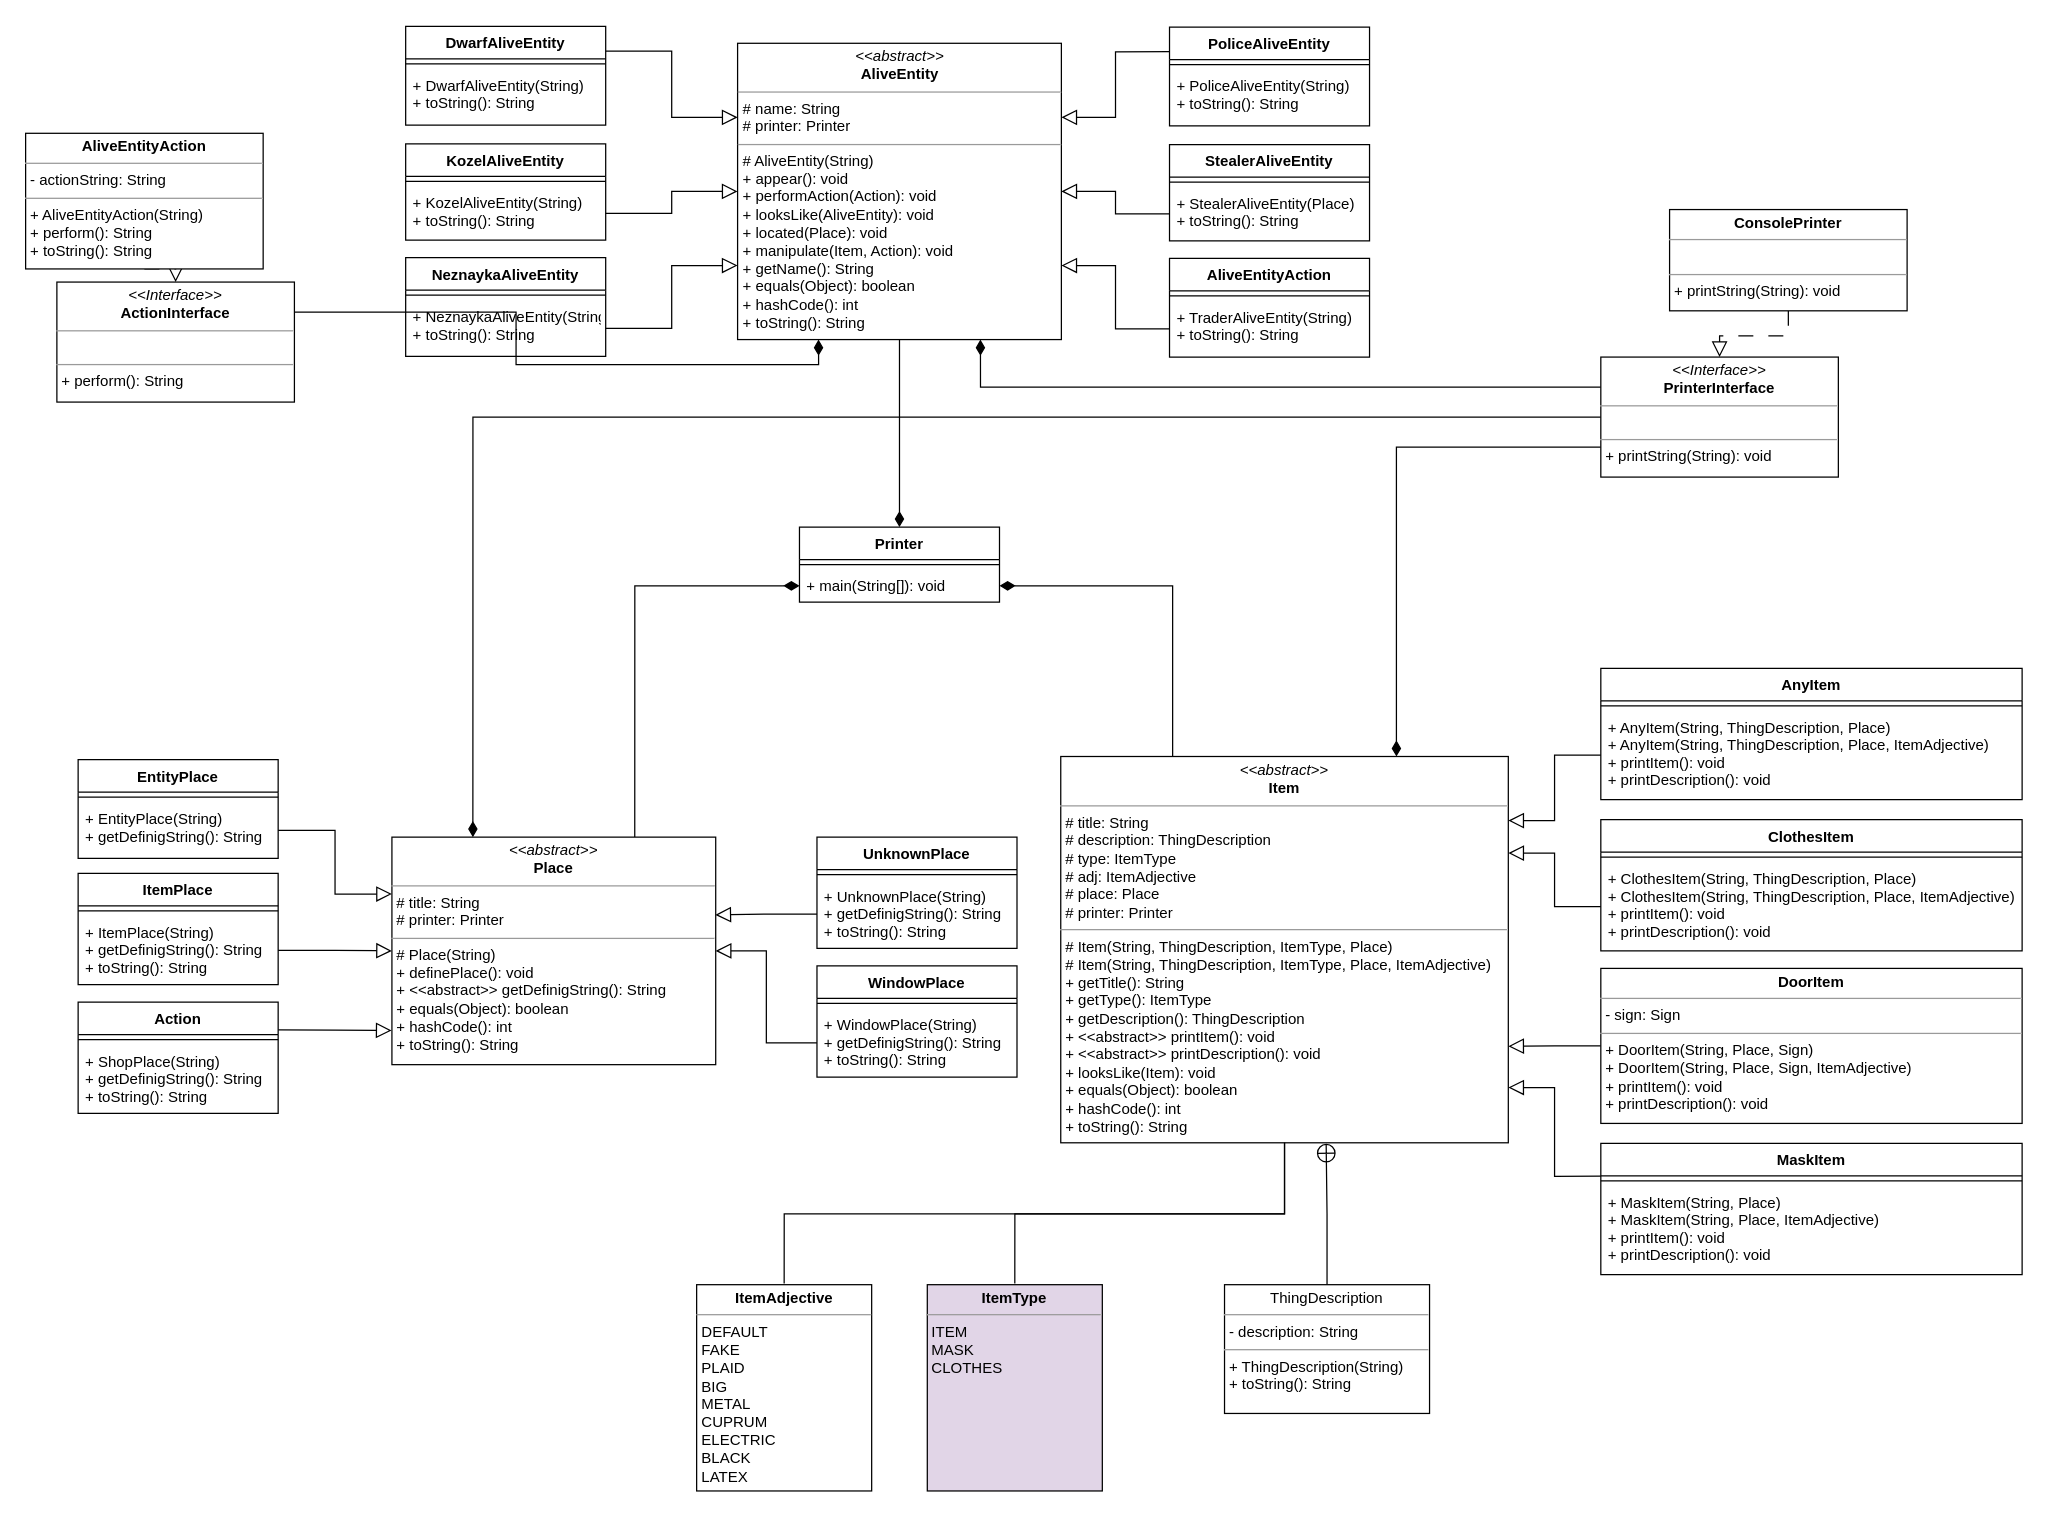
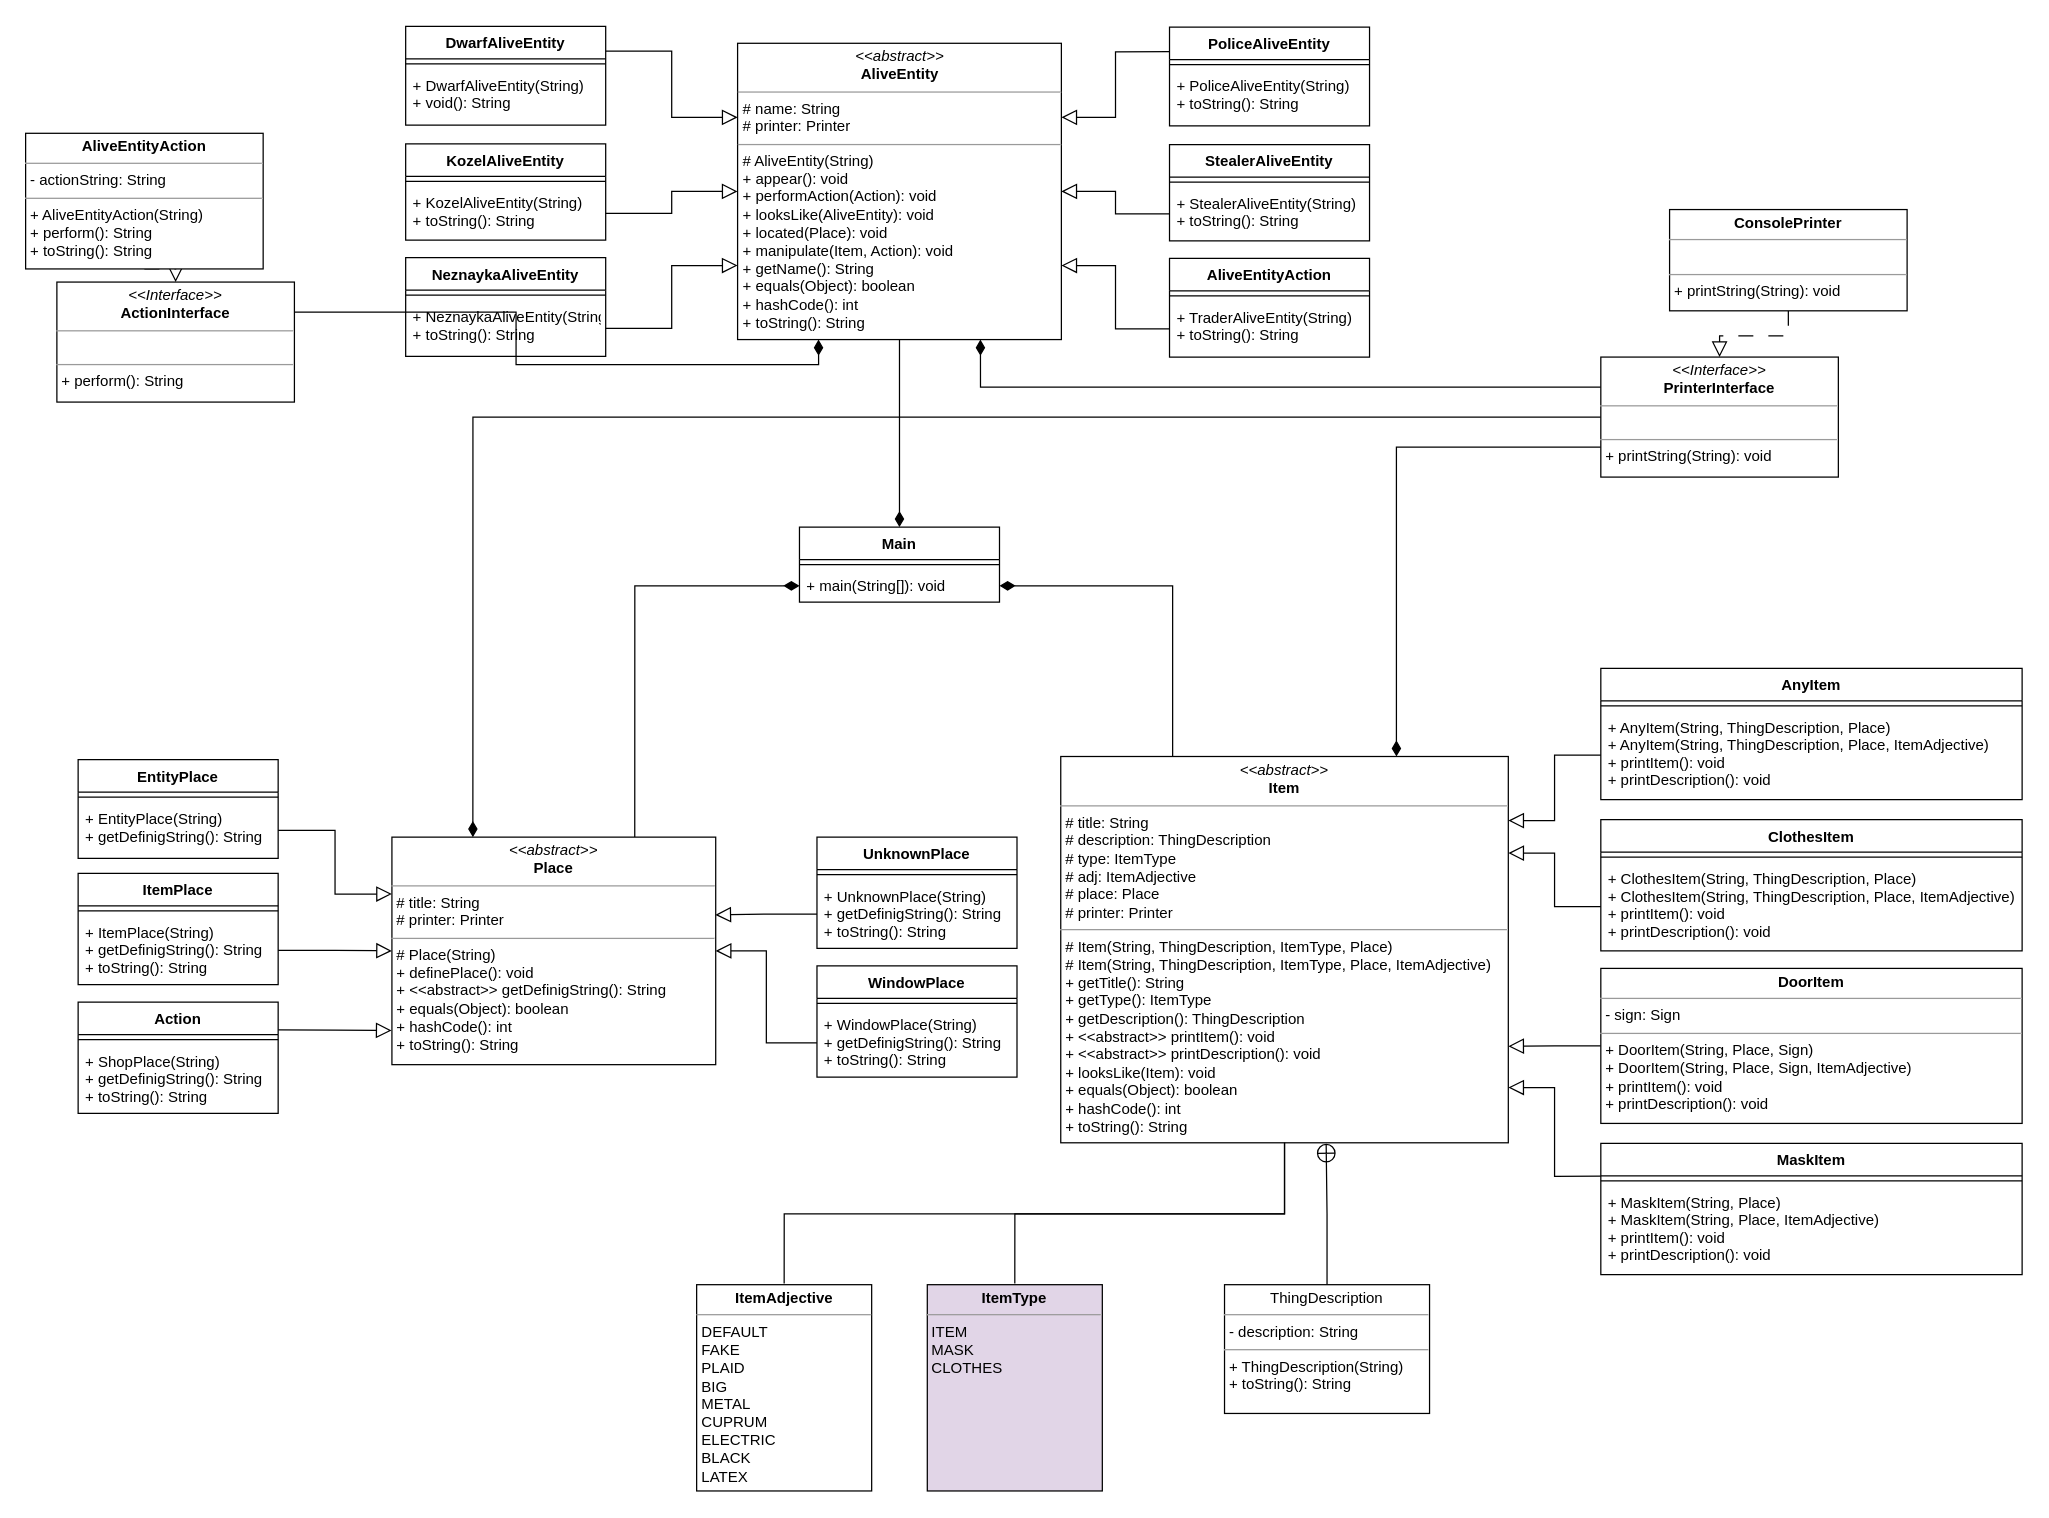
node "+ DwarfAliveEntity(String) + toString(): String": label "+ DwarfAliveEntity(String) + toString(): String" -> "+ DwarfAliveEntity(String) + void(): String"
node "+ StealerAliveEntity(Place) + toString(): String": label "+ StealerAliveEntity(Place) + toString(): String" -> "+ StealerAliveEntity(String) + toString(): String"
node "Printer": label "Printer" -> "Main"
